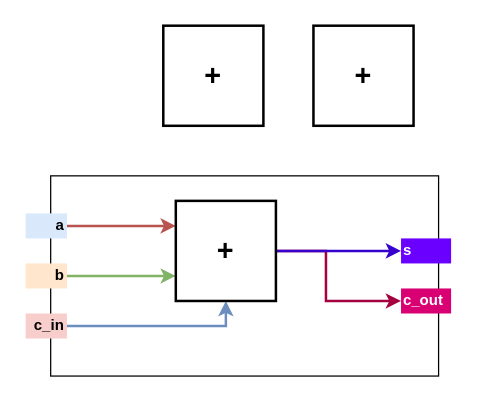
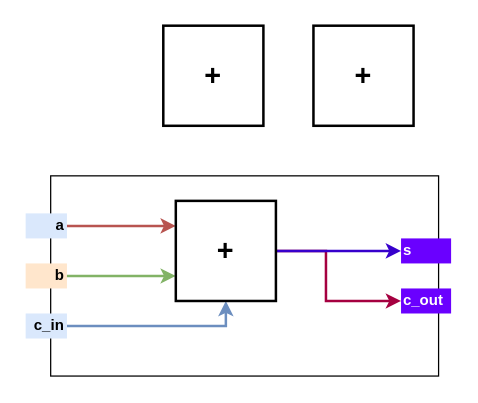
node "c_out": fillcolor #d80073 -> #6a00ff
node "c_in": fillcolor #f8cecc -> #dae8fc
